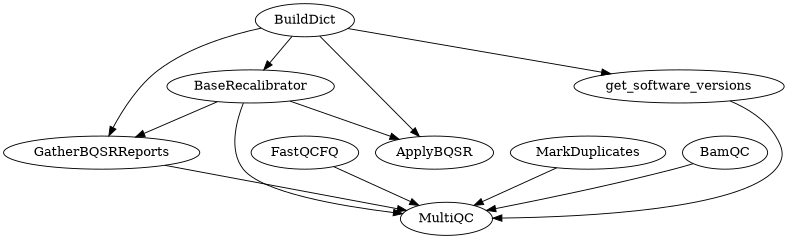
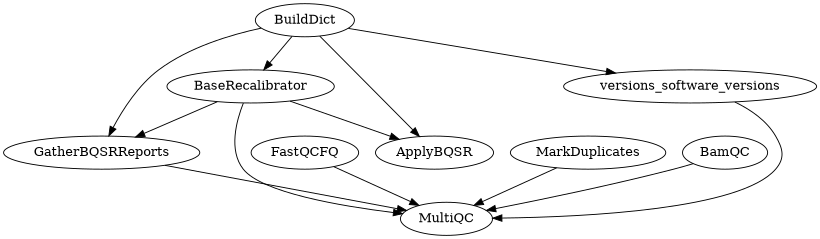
node "get_software_versions": label "get_software_versions" -> "versions_software_versions"
